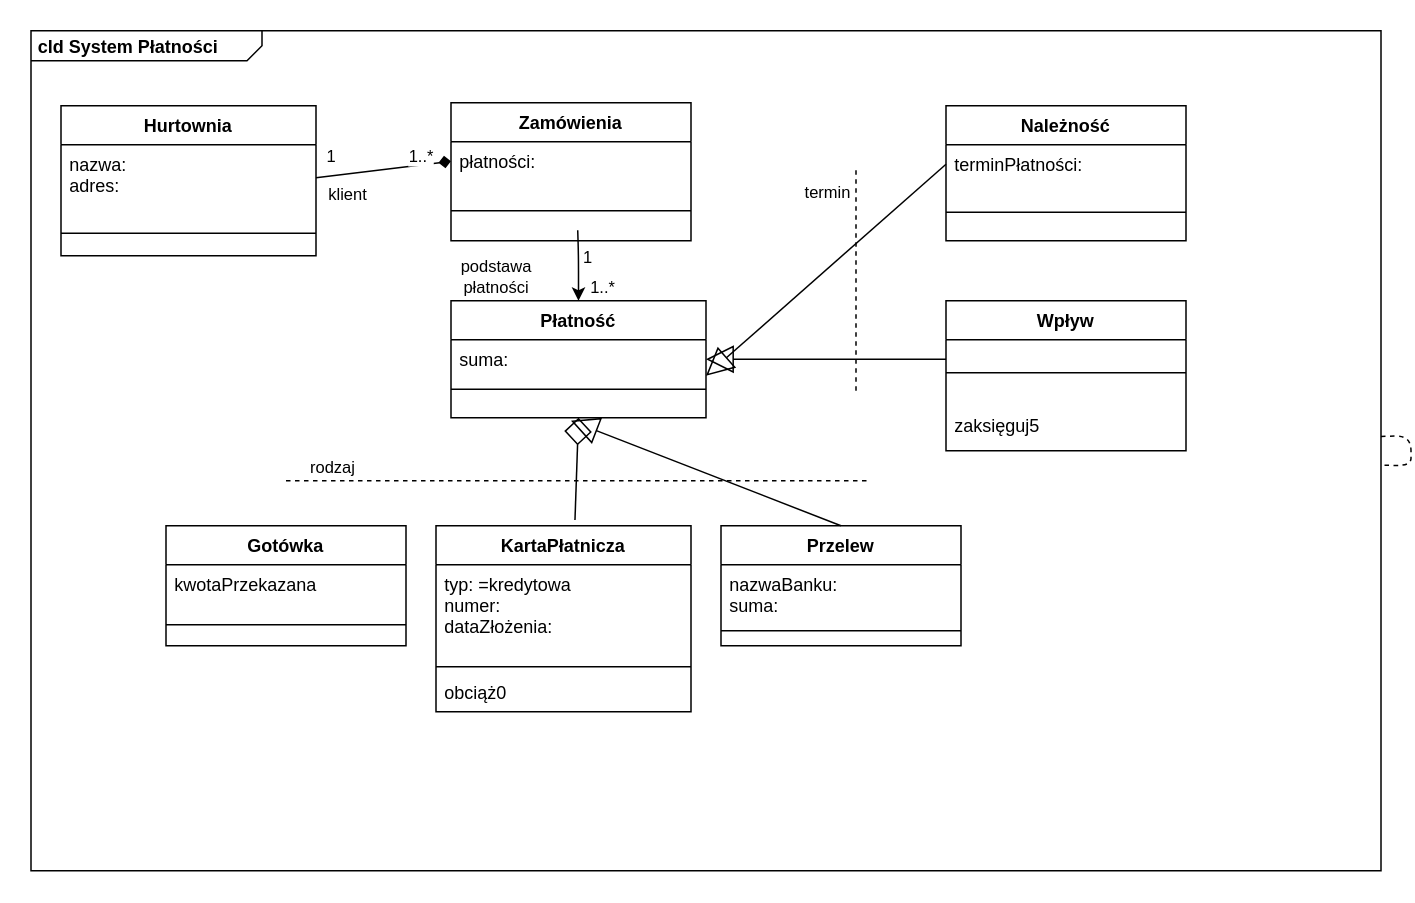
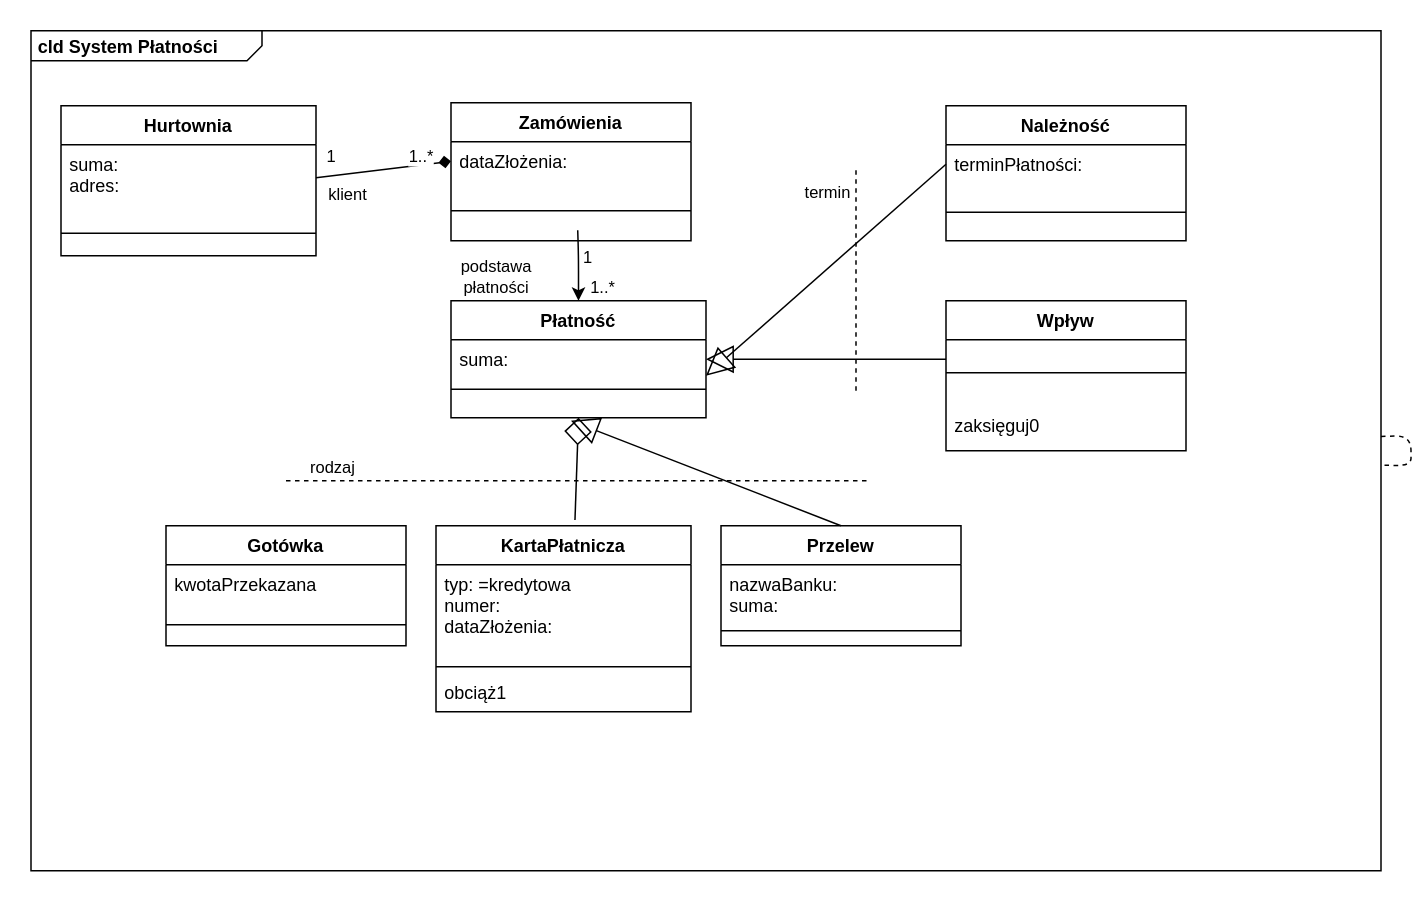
node "płatności:": label "płatności:" -> "dataZłożenia:"
node "nazwa: adres:": label "nazwa: adres:" -> "suma: adres:"
node "zaksięguj5": label "zaksięguj5" -> "zaksięguj0"
node "obciąż0": label "obciąż0" -> "obciąż1"
